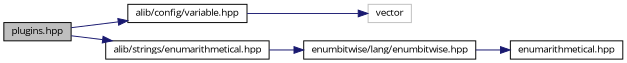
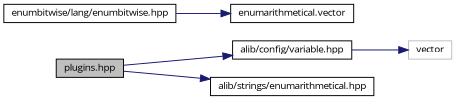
edge "alib/strings/enumarithmetical.hpp" -> "enumbitwise/lang/enumbitwise.hpp": removed
node "enumarithmetical.hpp": label "enumarithmetical.hpp" -> "enumarithmetical.vector"
